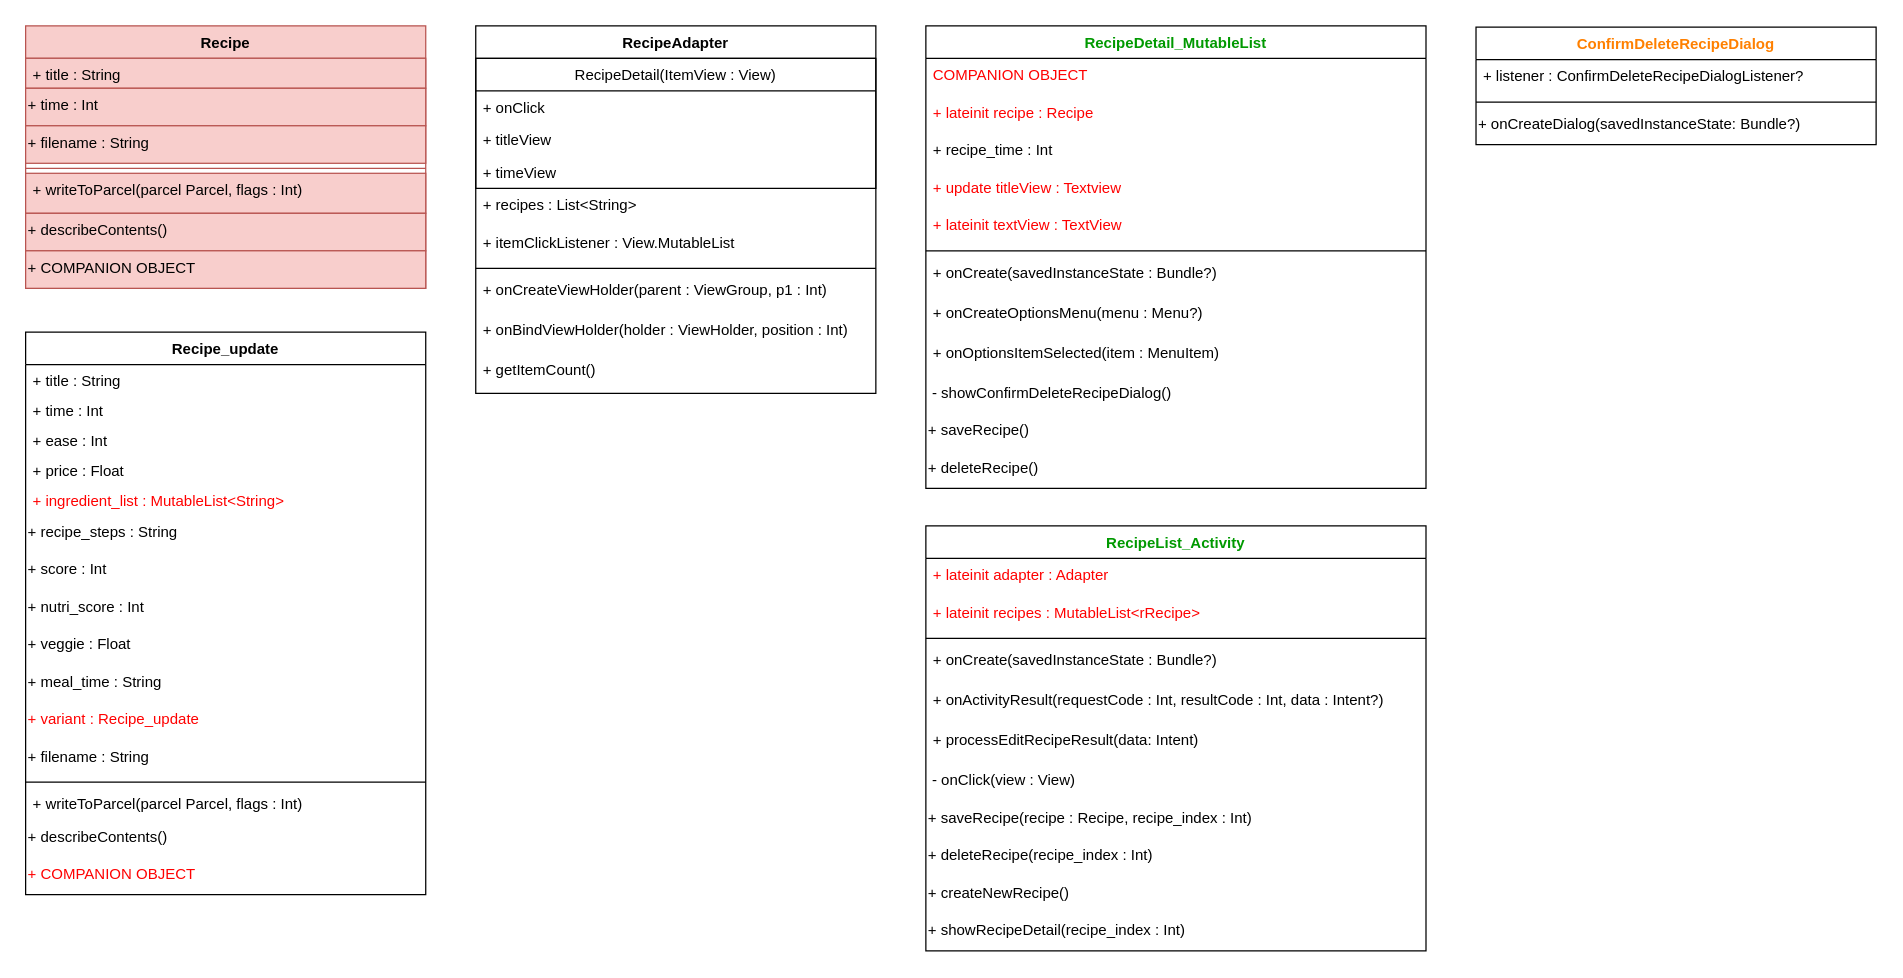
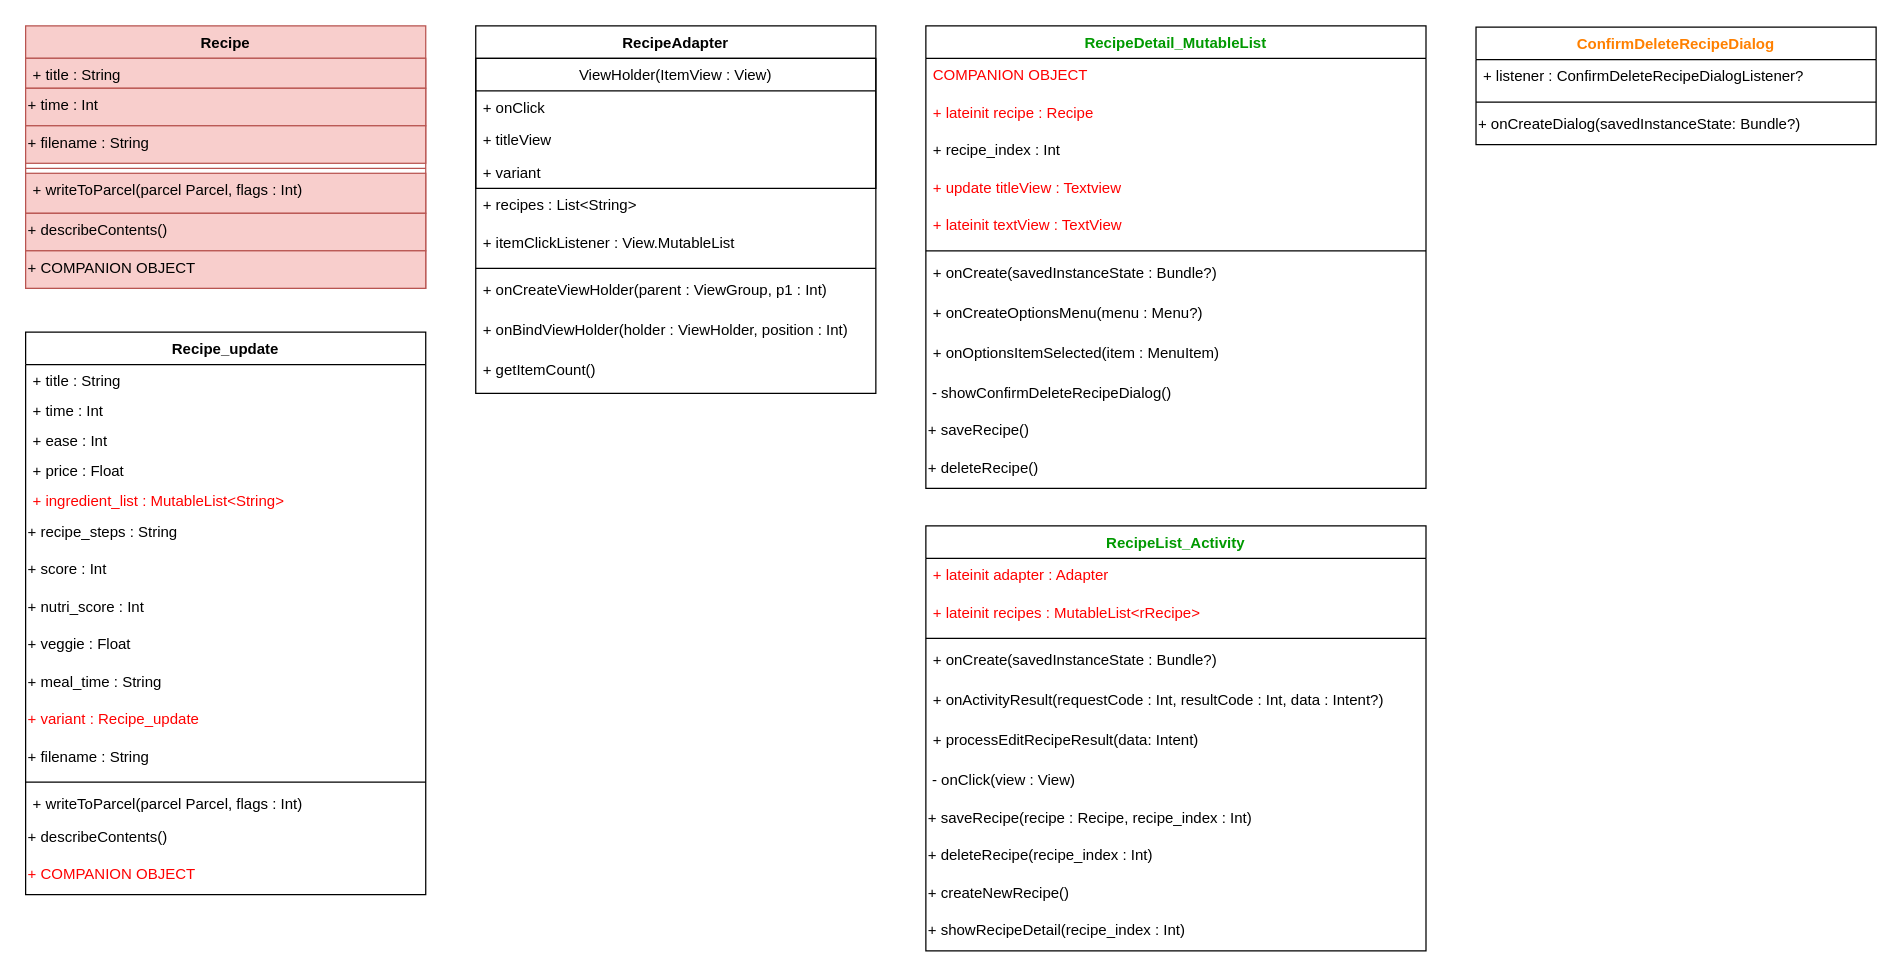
node "RecipeDetail(ItemView : View)": label "RecipeDetail(ItemView : View)" -> "ViewHolder(ItemView : View)"
node "+ recipe_time : Int": label "+ recipe_time : Int" -> "+ recipe_index : Int"
node "+ timeView": label "+ timeView" -> "+ variant"
